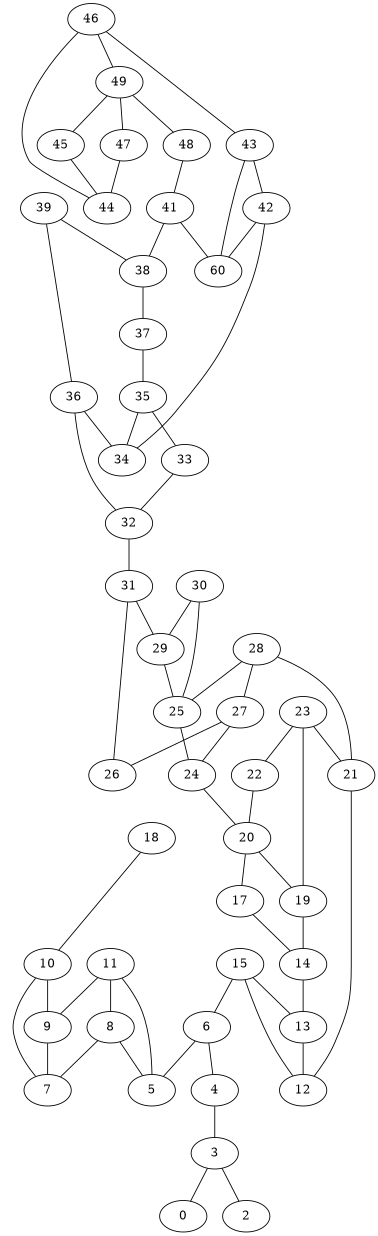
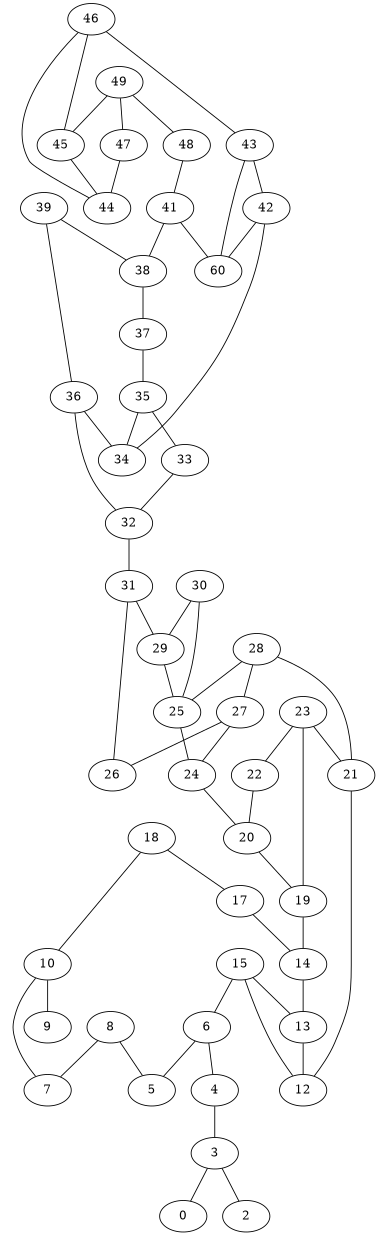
edge "46" -- "49": now "46" -- "45"
edge "20" -- "17": now "18" -- "17"
node "11": removed
edge "9" -- "7": removed
